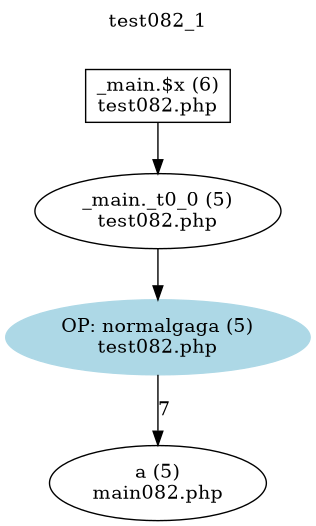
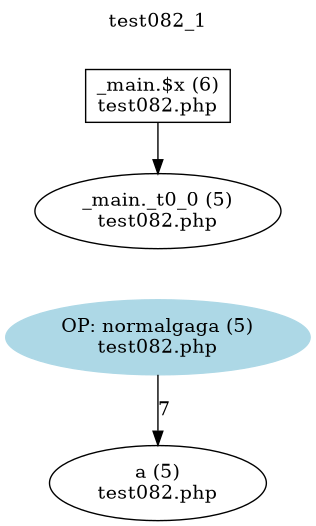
edge "_main._t0_0 (5) test082.php" -> "OP: normalgaga (5) test082.php": removed
node "a (5) main082.php": label "a (5) main082.php" -> "a (5) test082.php"
